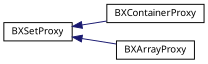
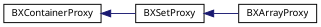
edge "BXContainerProxy" -> "BXSetProxy": reversed
